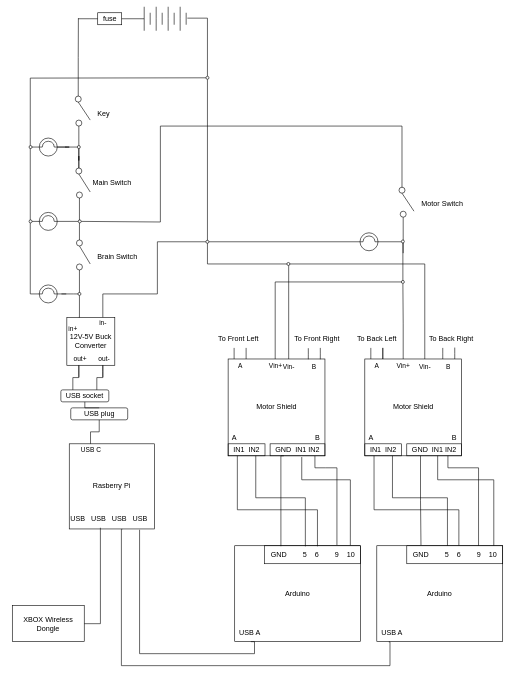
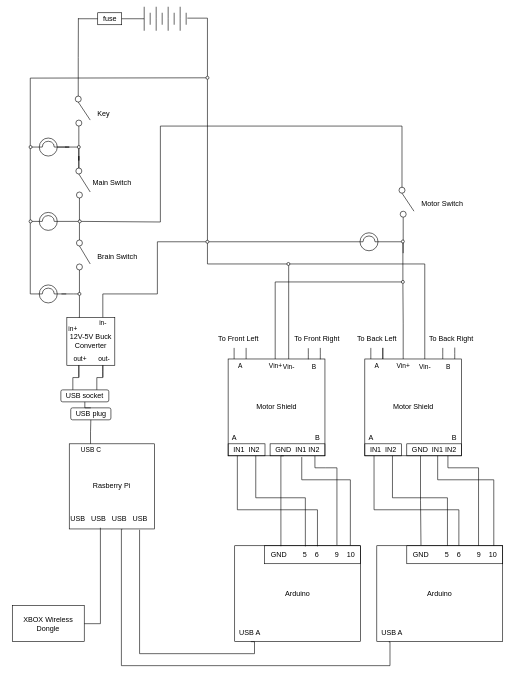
node "USB plug": size 57x12 -> 40x12
